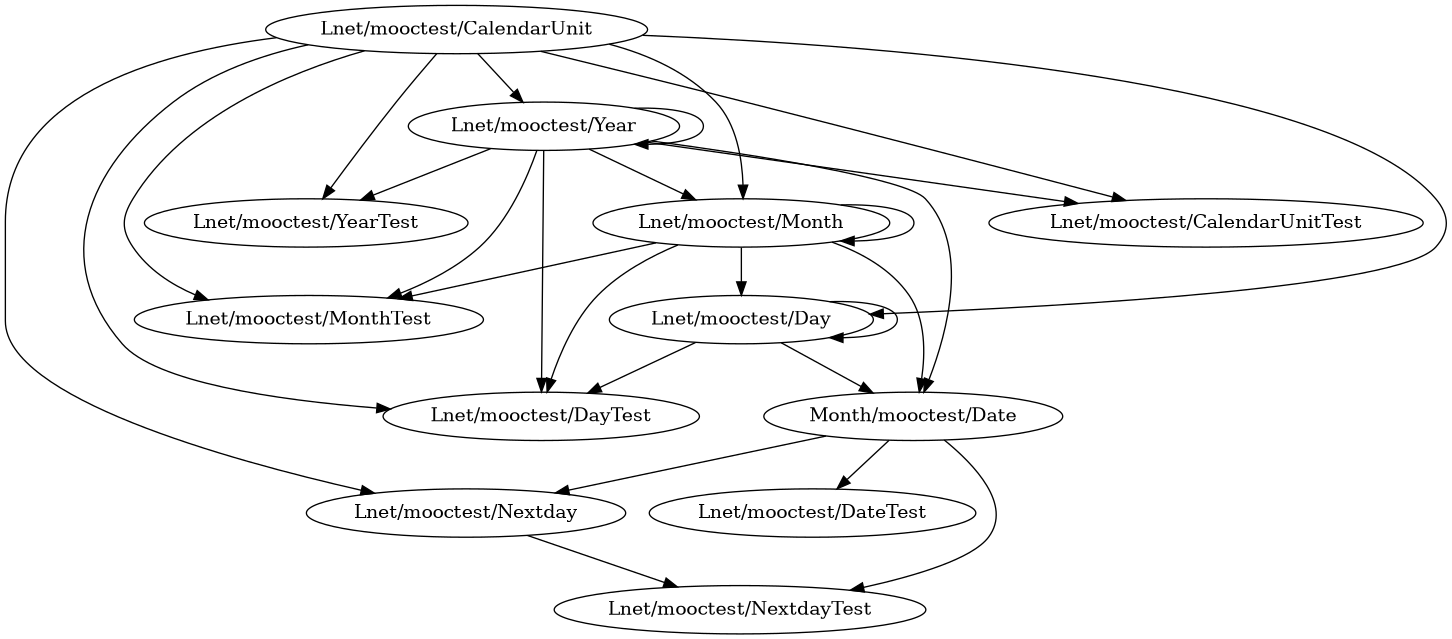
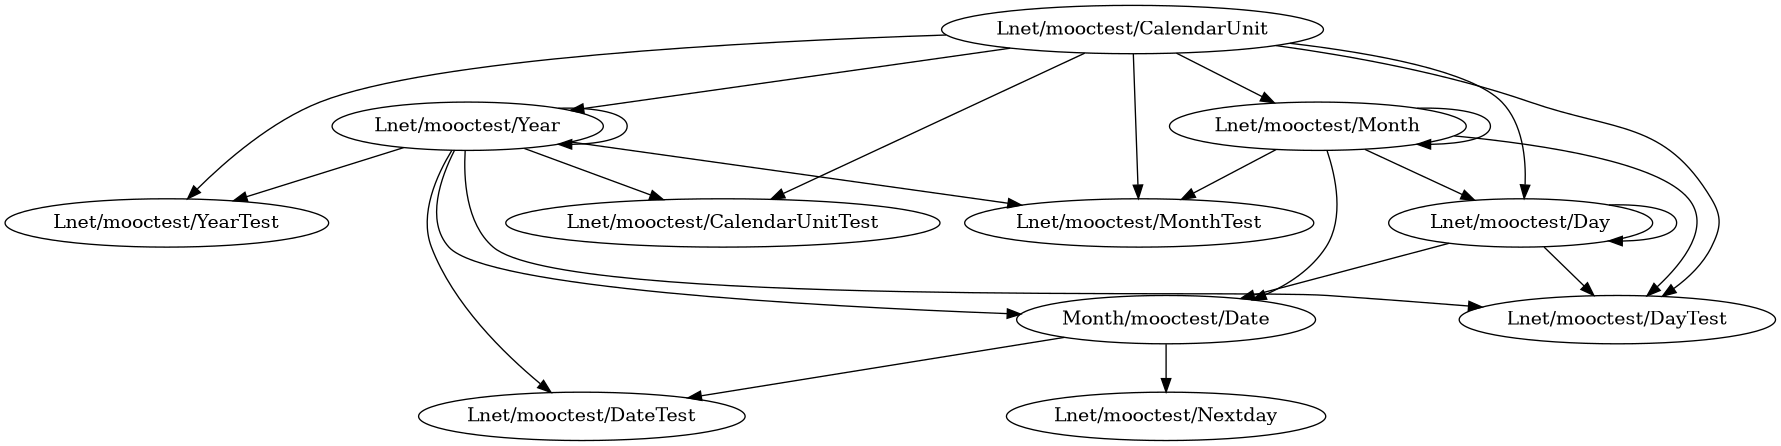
edge "Lnet/mooctest/Year" -> "Lnet/mooctest/Month": now "Lnet/mooctest/Year" -> "Lnet/mooctest/DateTest"
edge "Lnet/mooctest/CalendarUnit" -> "Lnet/mooctest/Nextday": removed
node "Lnet/mooctest/NextdayTest": removed
